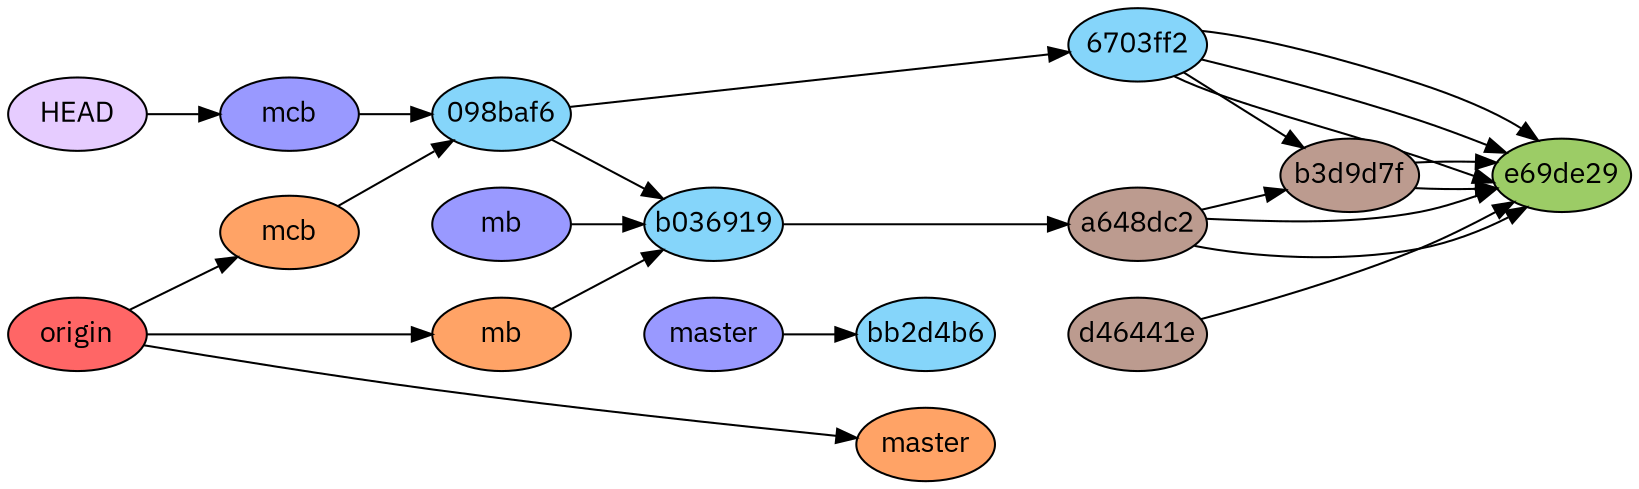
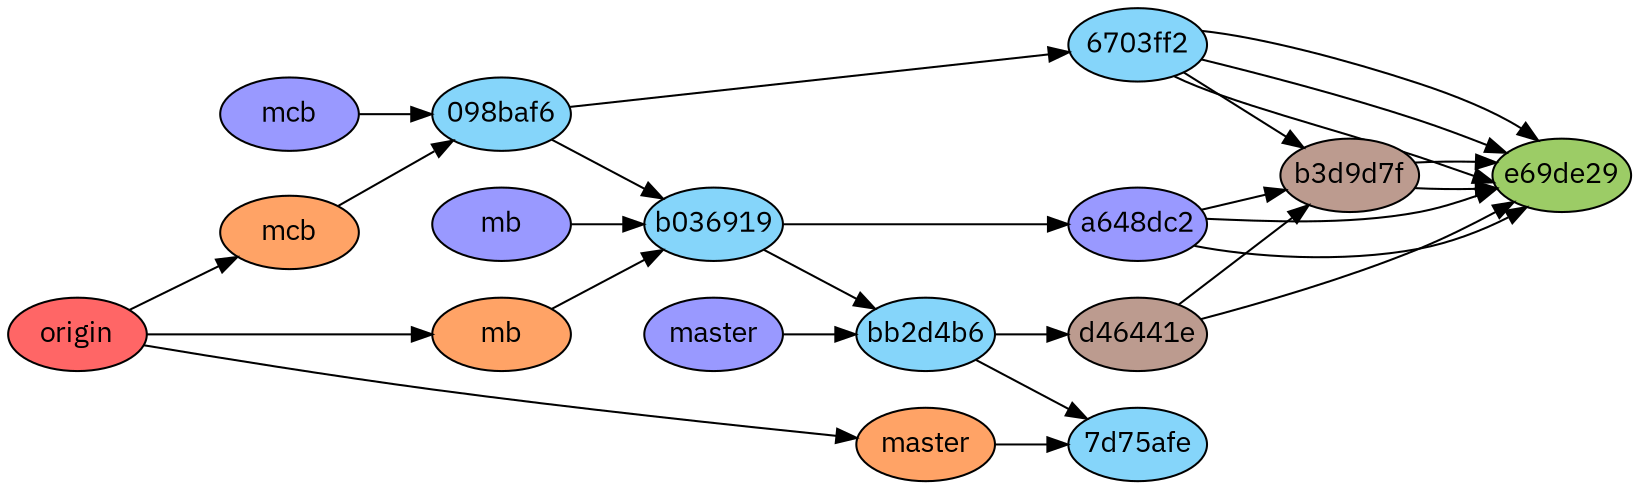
node "HEAD": removed
node "a648dc2": fillcolor #bc9b8f -> #9999ff
edge "d46441e" -> "b3d9d7f": added
edge "b036919" -> "bb2d4b6": added
edge "bb2d4b6" -> "d46441e": added
node "7d75afe": added
